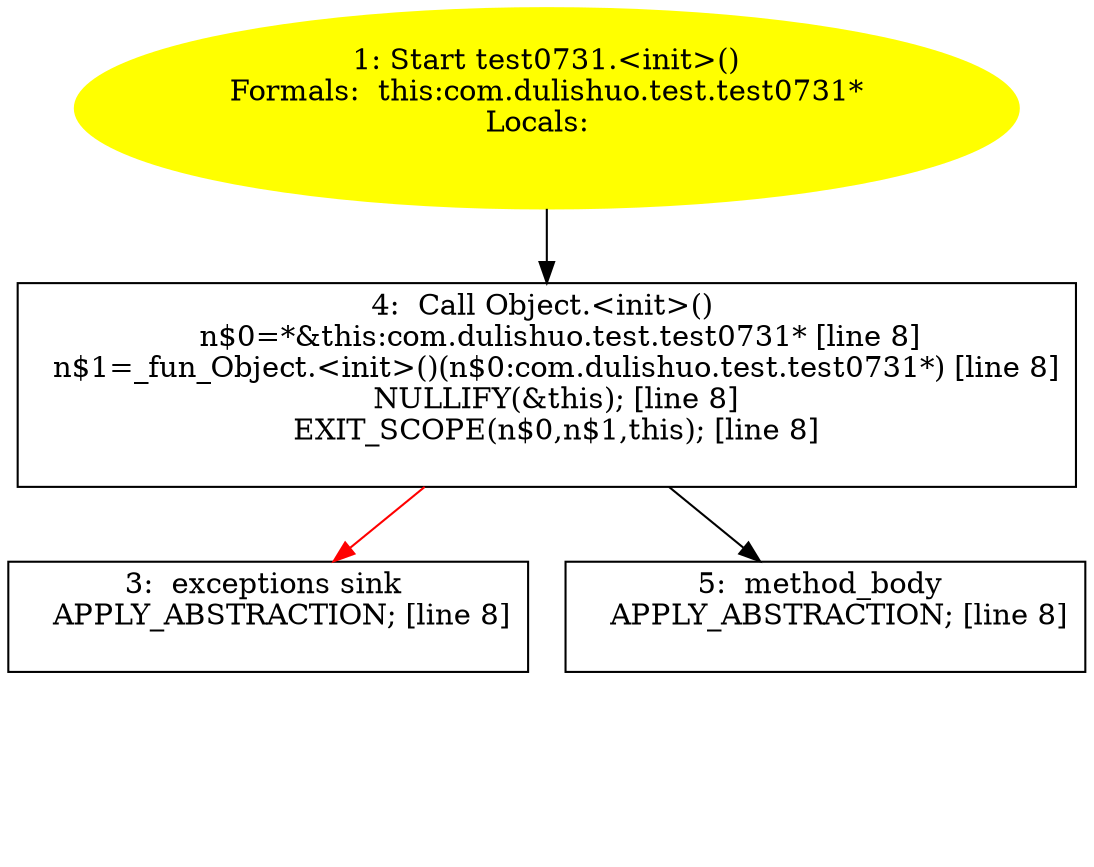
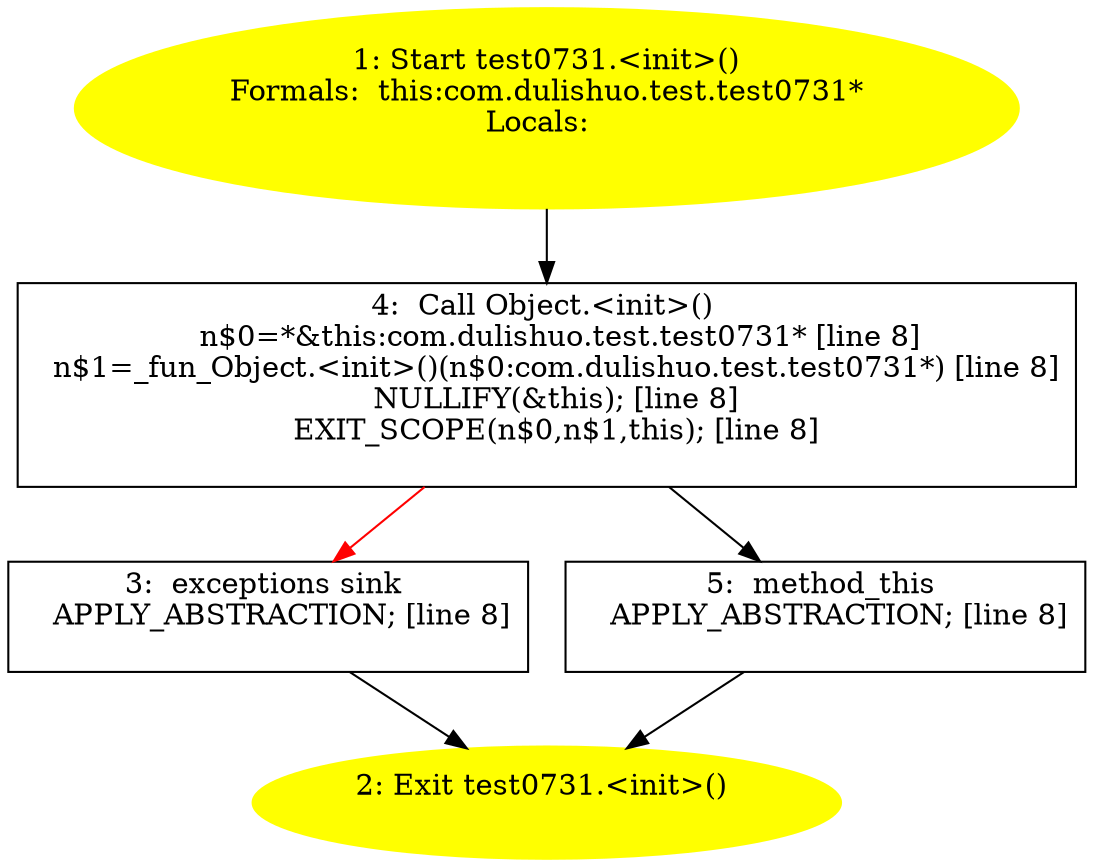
node "5:  method_body APPLY_ABSTRACTION; [line 8]": label "5:  method_body APPLY_ABSTRACTION; [line 8]" -> "5:  method_this APPLY_ABSTRACTION; [line 8]"
node "2: Exit test0731.<init>()": added
